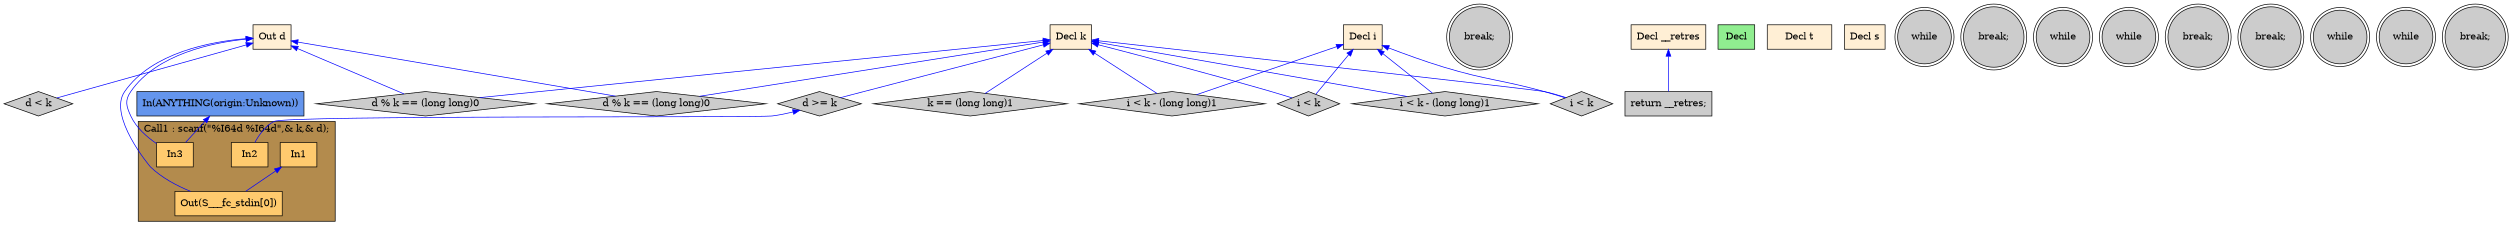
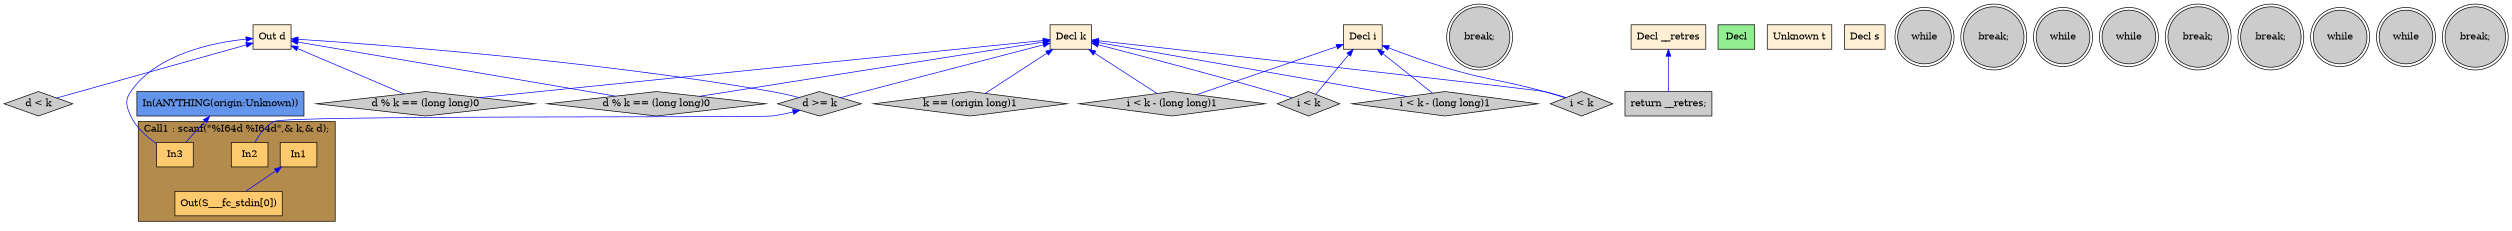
node "Decl t": label "Decl t" -> "Unknown t"
edge "Out(S___fc_stdin[0])" -> "Out d": now "d >= k" -> "Out d"
node "k == (long long)1": label "k == (long long)1" -> "k == (origin long)1"
